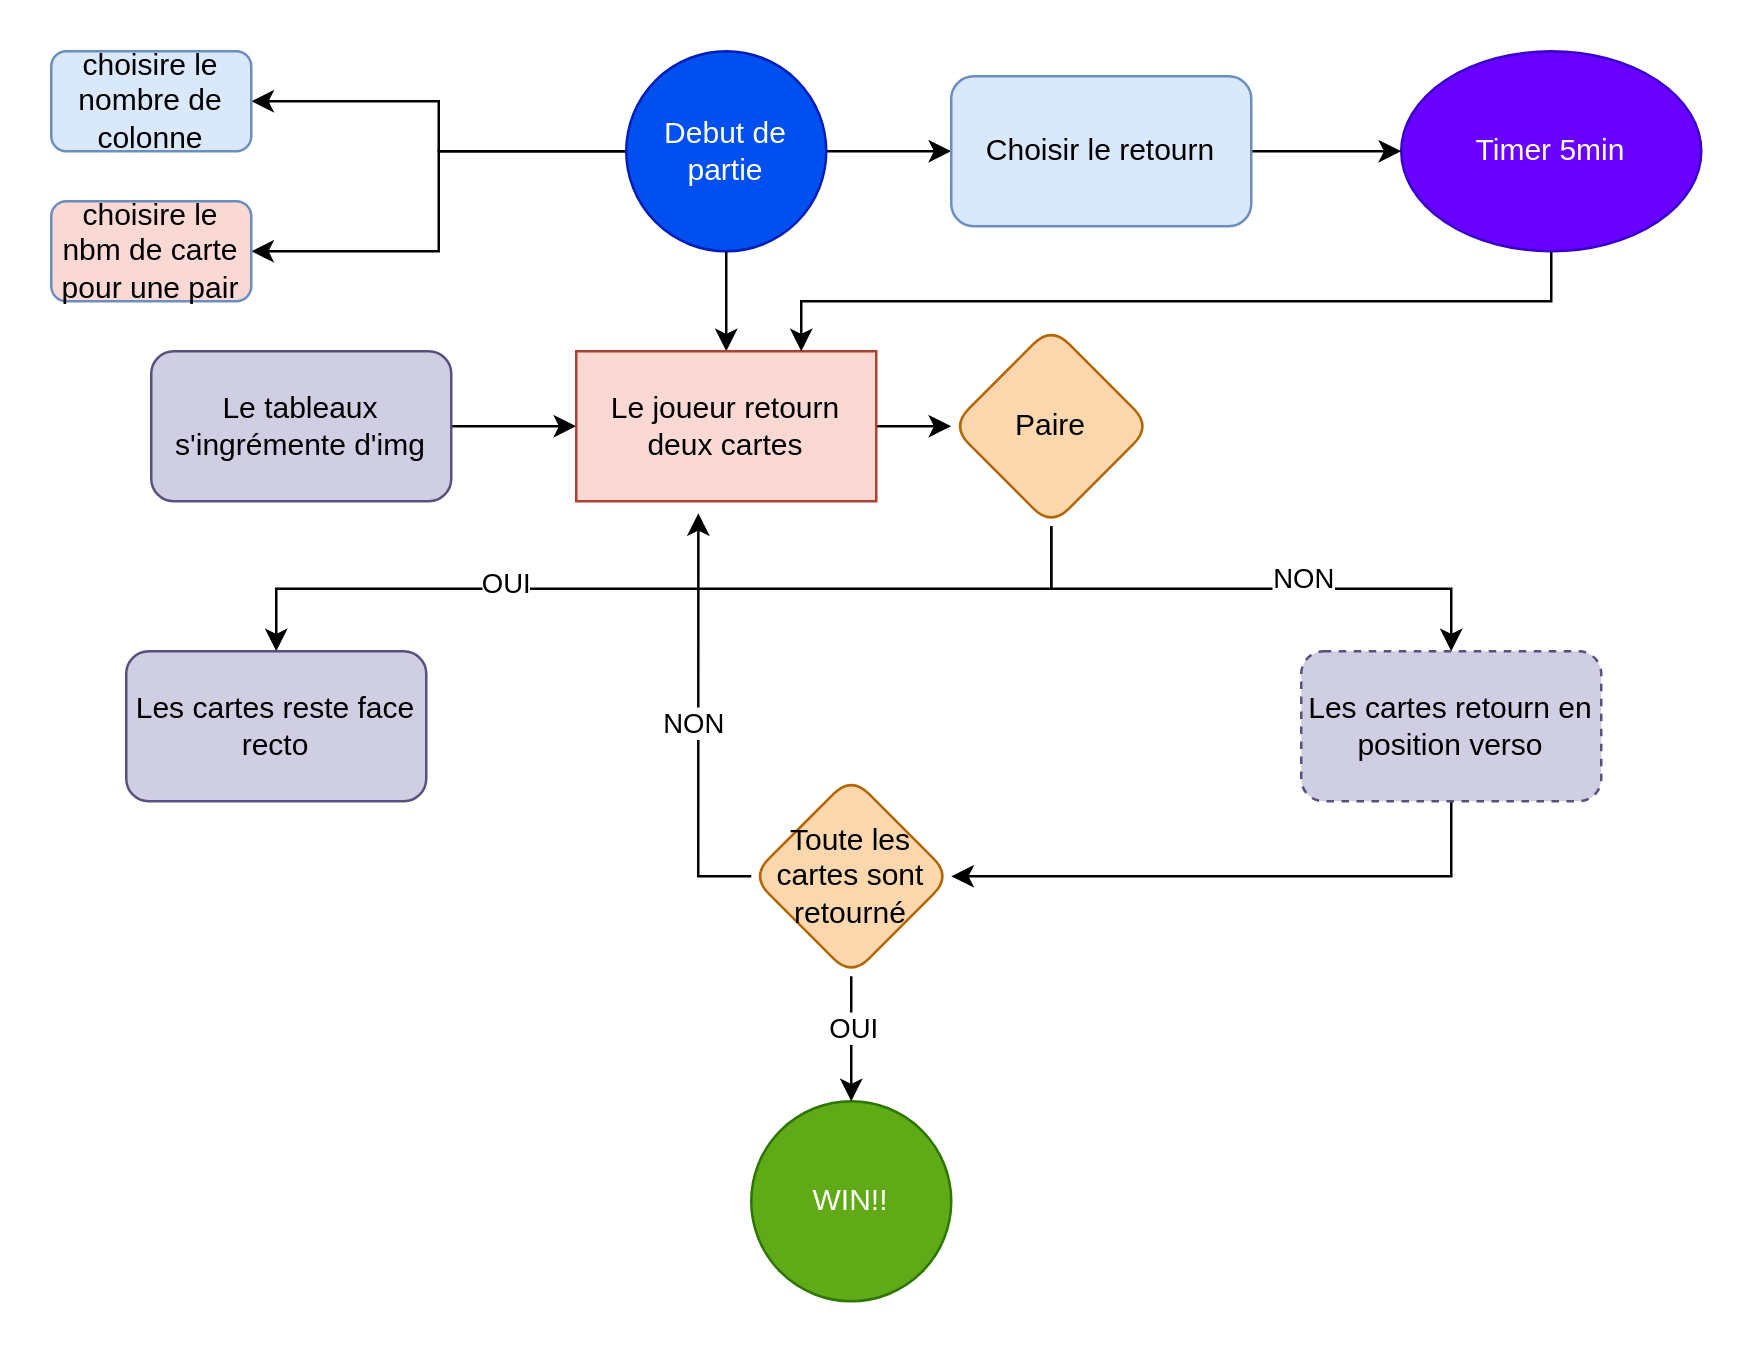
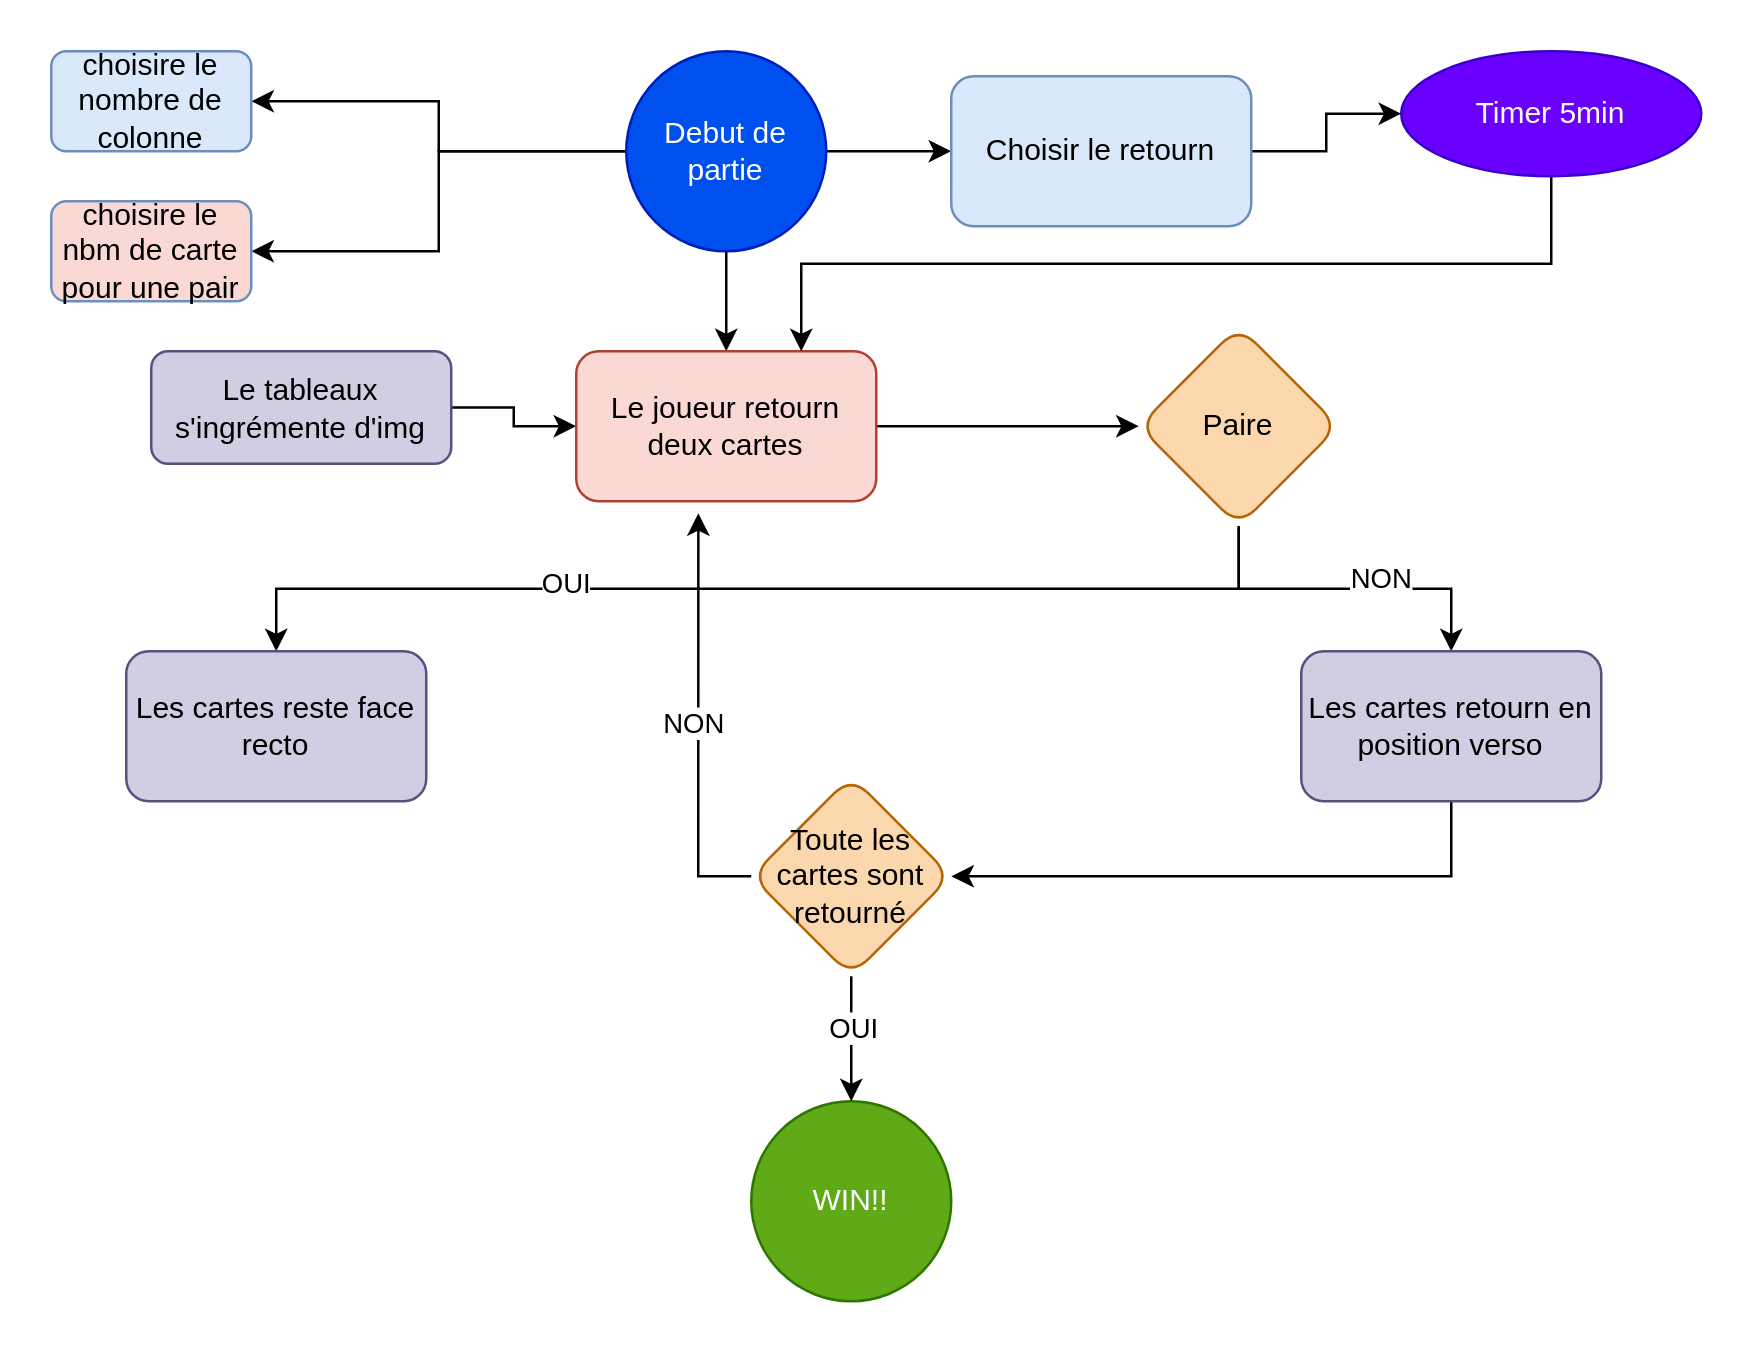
node "Timer 5min": size 300x200 -> 300x125
node "Le tableaux s'ingrémente d'img": size 300x150 -> 300x113
node "Le joueur retourn deux cartes": shape rectangle -> rounded rectangle
node "Paire": moved (1051, 426) -> (1239, 426)
node "Les cartes retourn en position verso": style dashed -> solid
